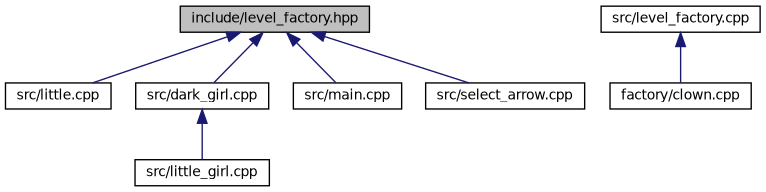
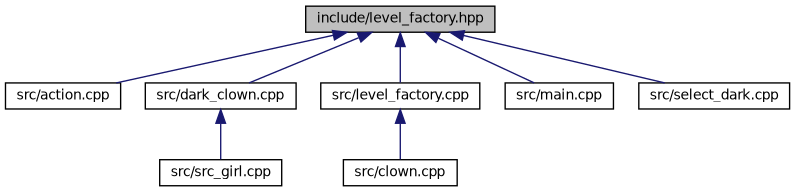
edge "src/level_factory.cpp" -> "include/level_factory.hpp": added
node "src/little.cpp": label "src/little.cpp" -> "src/action.cpp"
node "src/dark_girl.cpp": label "src/dark_girl.cpp" -> "src/dark_clown.cpp"
node "src/select_arrow.cpp": label "src/select_arrow.cpp" -> "src/select_dark.cpp"
node "factory/clown.cpp": label "factory/clown.cpp" -> "src/clown.cpp"
node "src/little_girl.cpp": label "src/little_girl.cpp" -> "src/src_girl.cpp"
